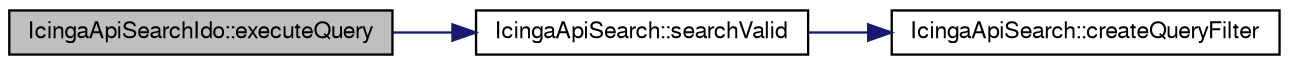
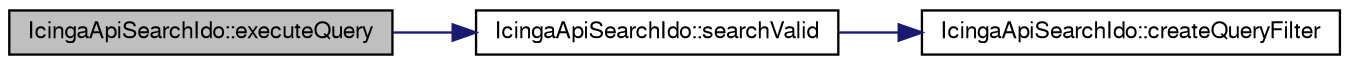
node "IcingaApiSearch::searchValid": label "IcingaApiSearch::searchValid" -> "IcingaApiSearchIdo::searchValid"
node "IcingaApiSearch::createQueryFilter": label "IcingaApiSearch::createQueryFilter" -> "IcingaApiSearchIdo::createQueryFilter"
